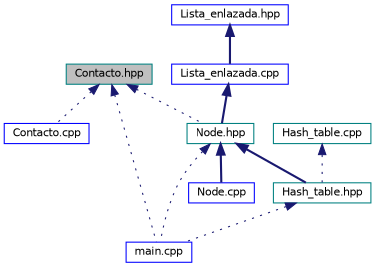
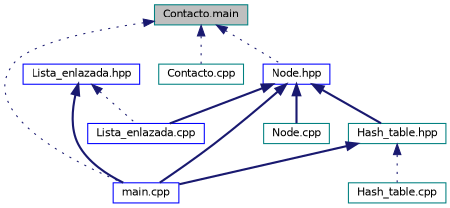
edge "Lista_enlazada.cpp" -> "Lista_enlazada.hpp": style bold -> dotted
node "Contacto.hpp": label "Contacto.hpp" -> "Contacto.main"
edge "Node.hpp" -> "Lista_enlazada.cpp": reversed
node "Contacto.cpp": color blue -> teal
node "Node.hpp": color teal -> blue
edge "main.cpp" -> "Lista_enlazada.hpp": added
edge "Hash_table.hpp" -> "Hash_table.cpp": reversed
edge "main.cpp" -> "Node.hpp": style dotted -> bold
node "Node.cpp": color blue -> teal
edge "main.cpp" -> "Hash_table.hpp": style dotted -> bold
